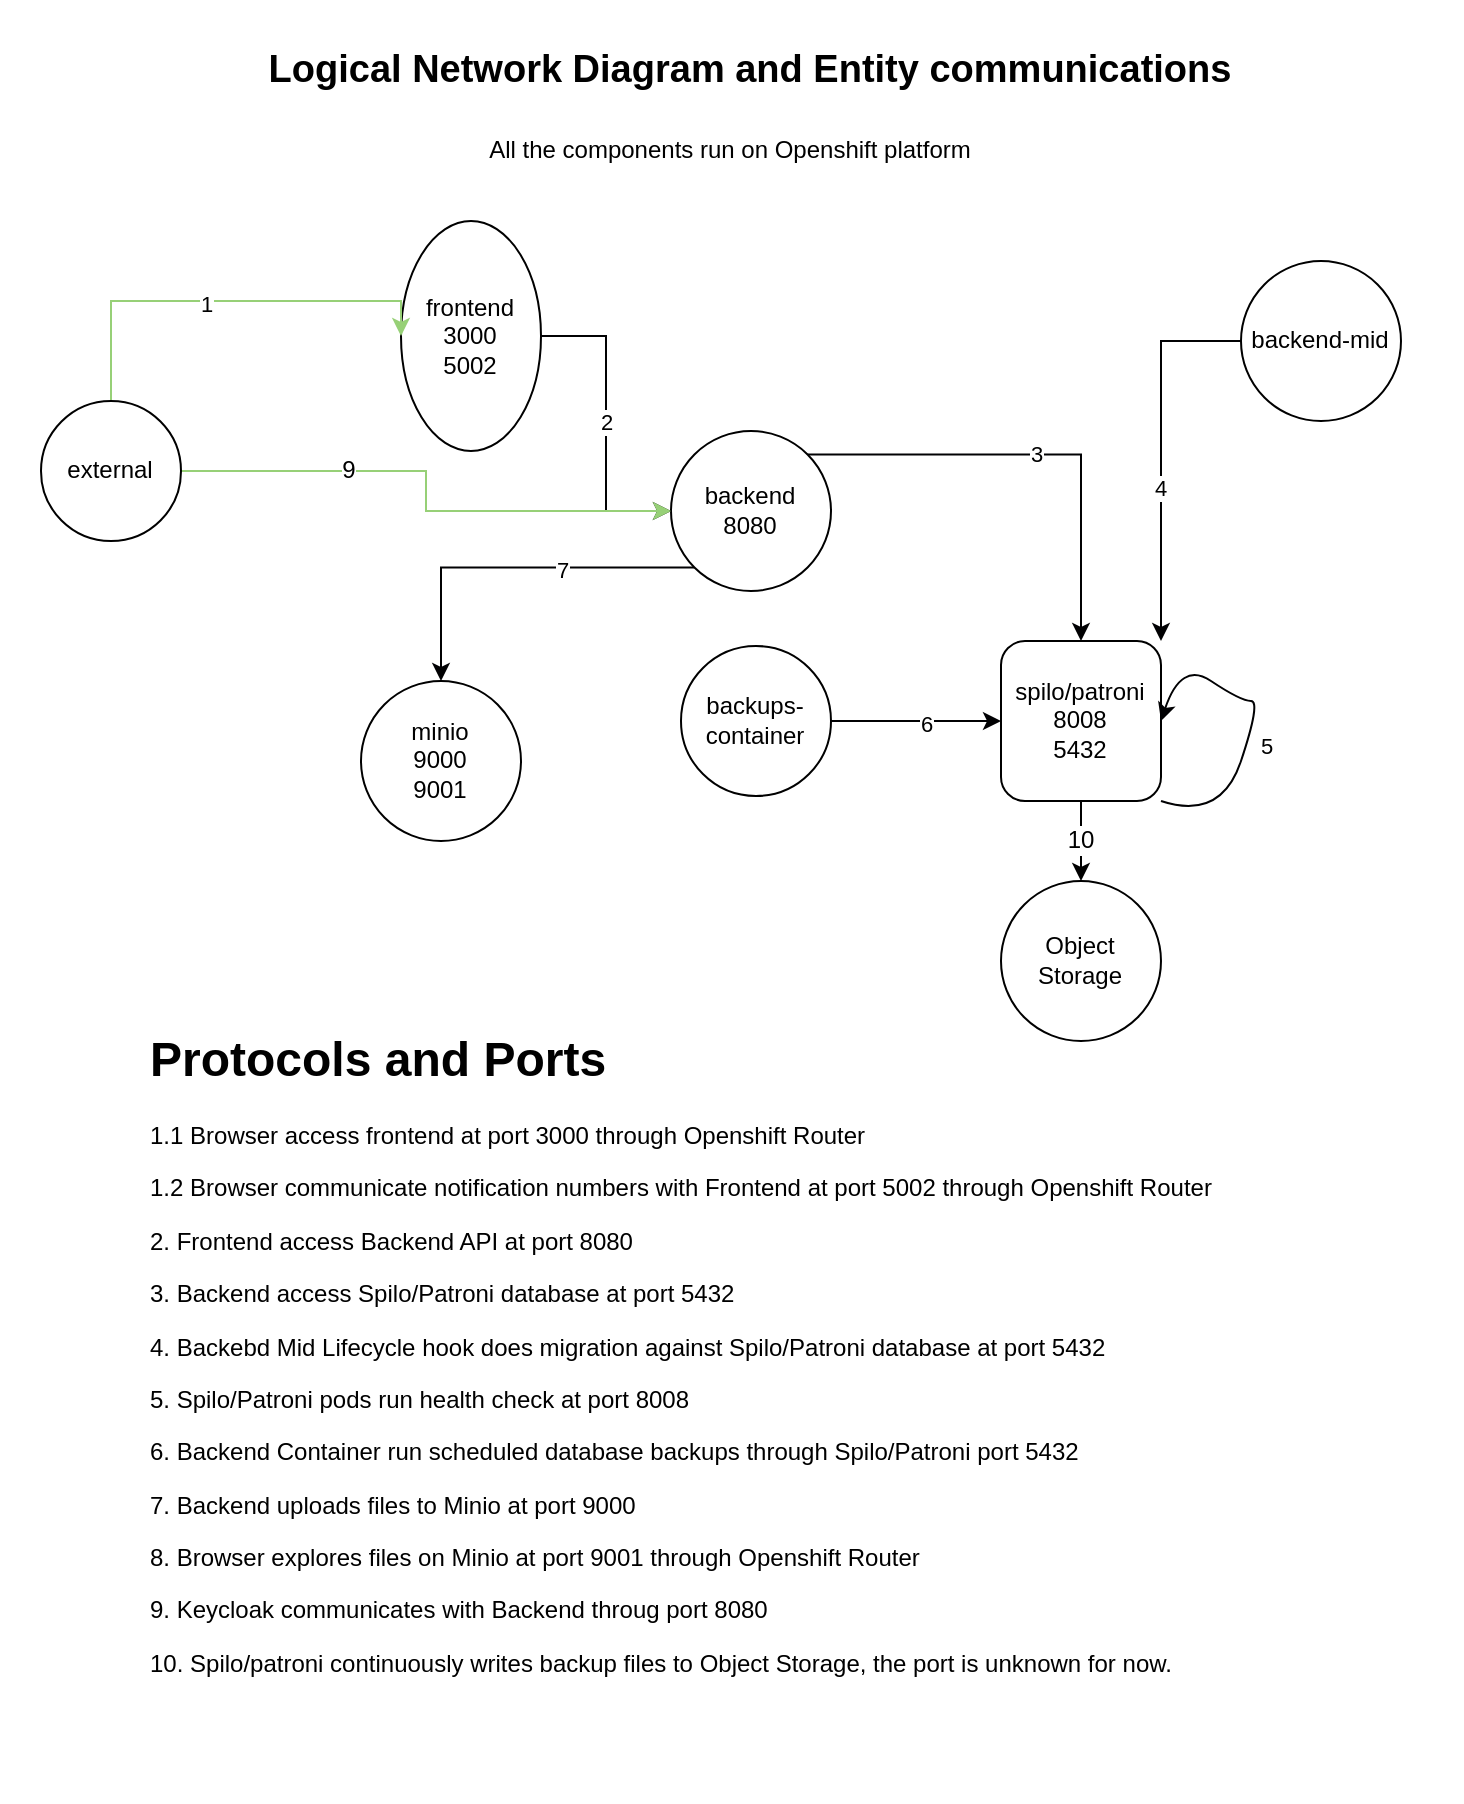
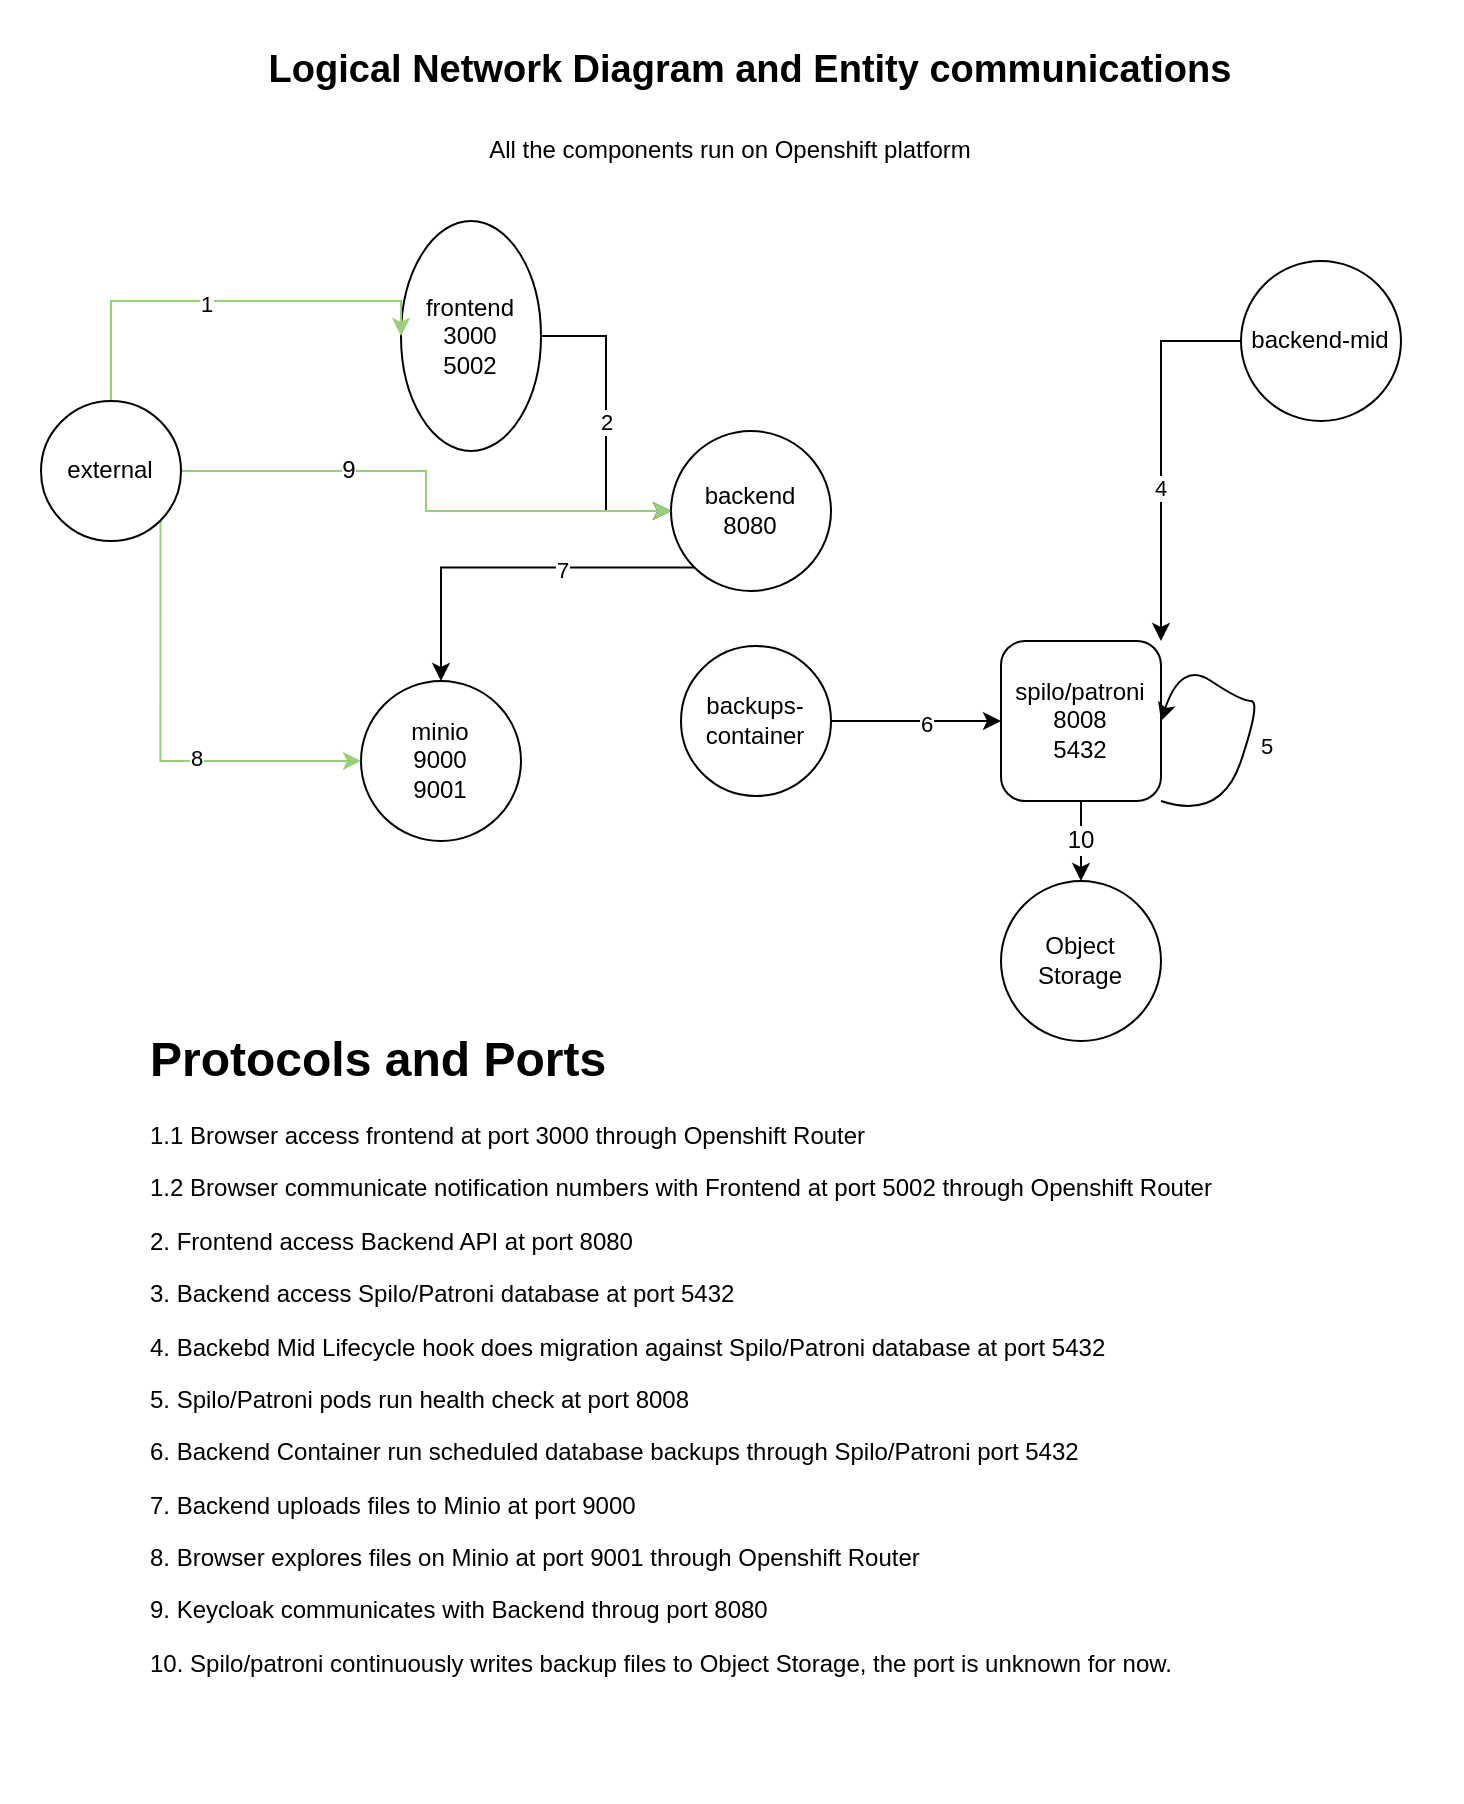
edge "backend 8080" -> "spilo/patroni 8008 5432": removed, label "3"
edge "external" -> "minio 9000 9001": added, label "8"
